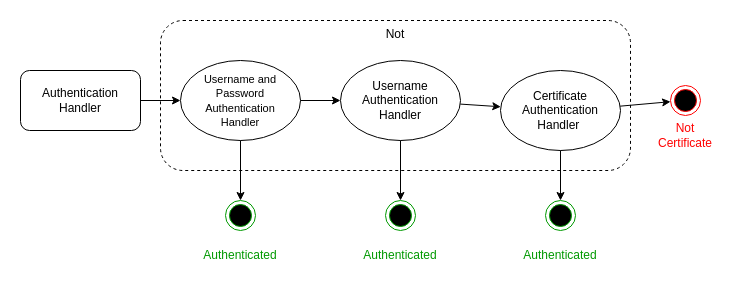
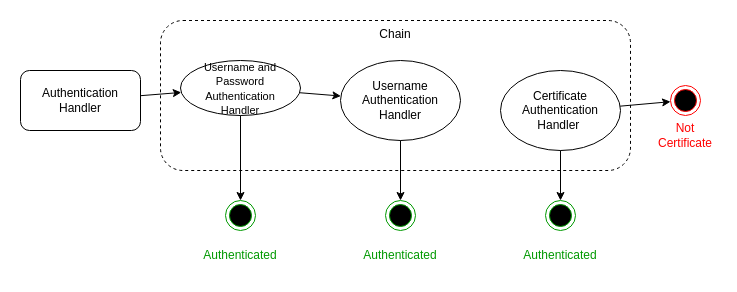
node "Not": label "Not" -> "Chain"
node "Username and Password Authentication Handler": size 120x80 -> 120x55
edge "Username Authentication Handler" -> "Certificate Authentication Handler": removed
